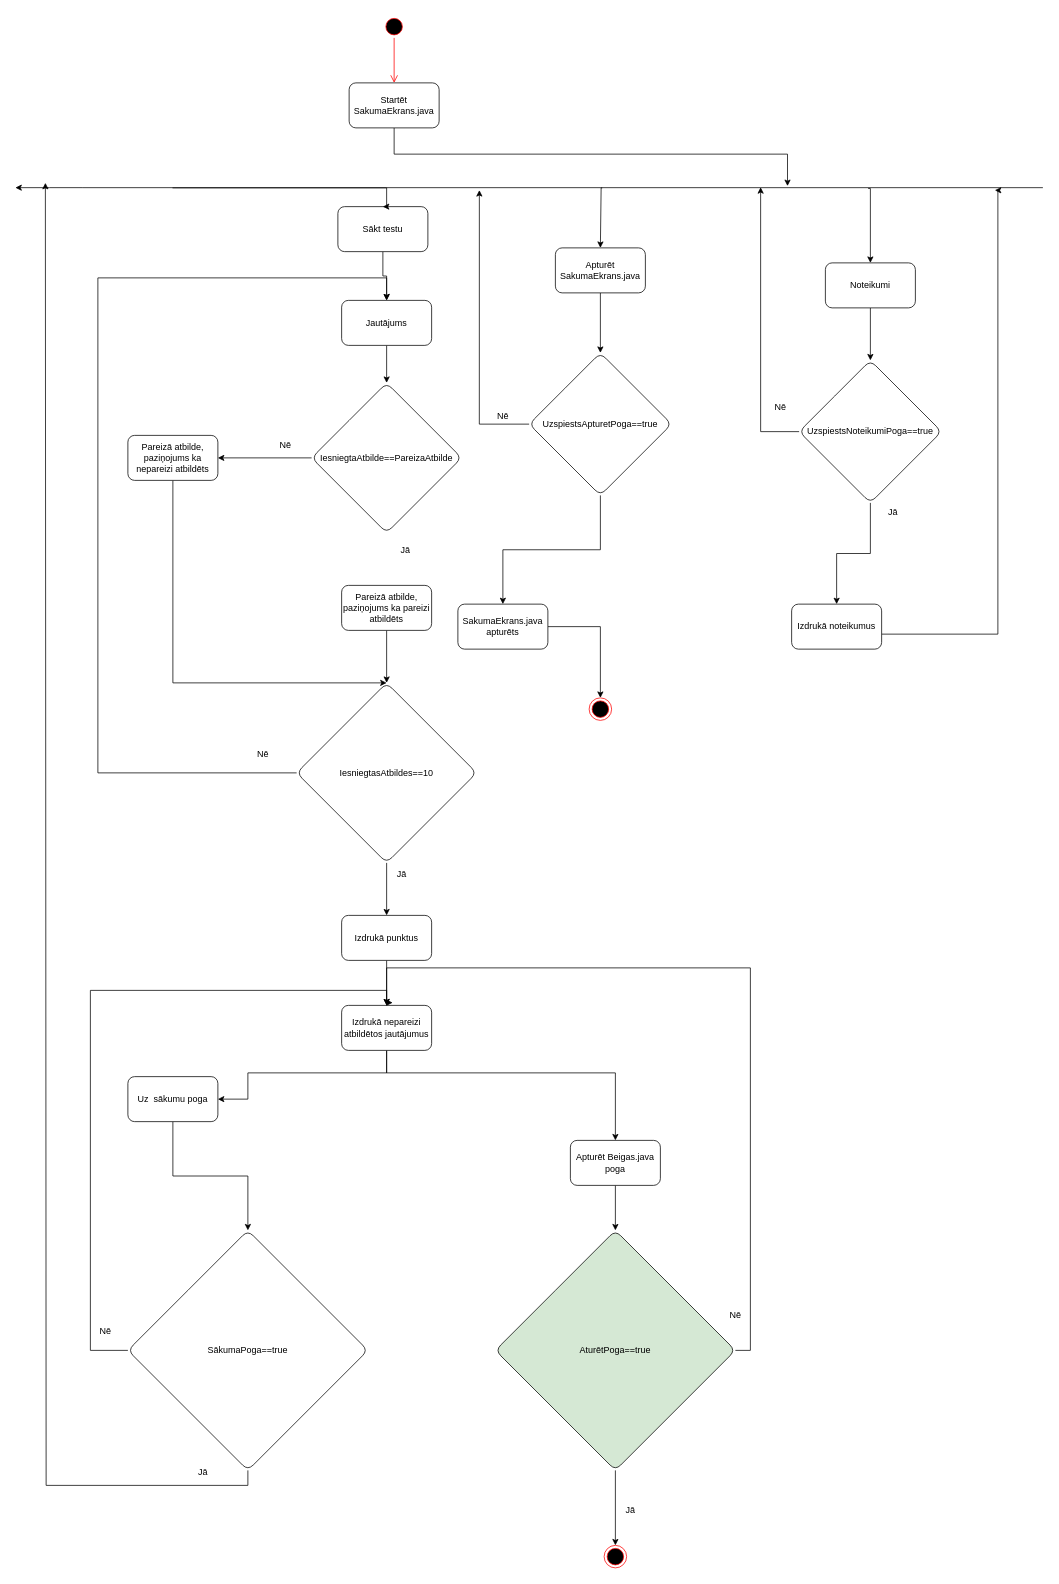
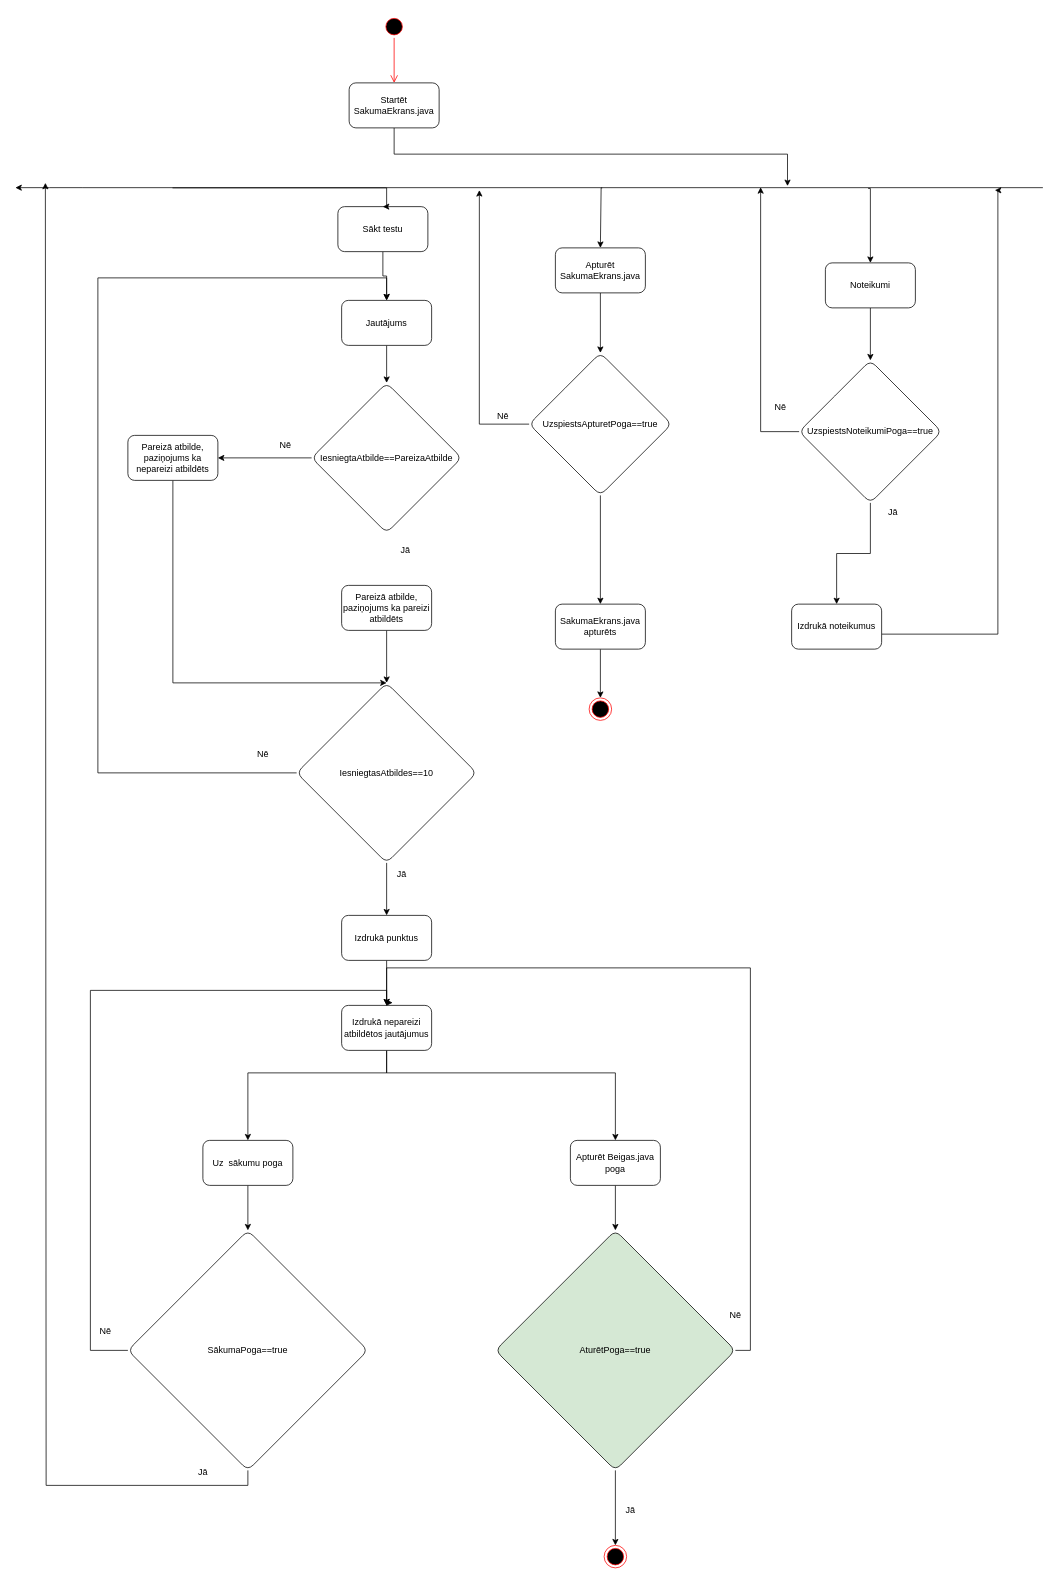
node "SakumaEkrans.java apturēts": moved (503, 627) -> (600, 627)
node "Uz sākumu poga": moved (173, 1099) -> (248, 1163)
